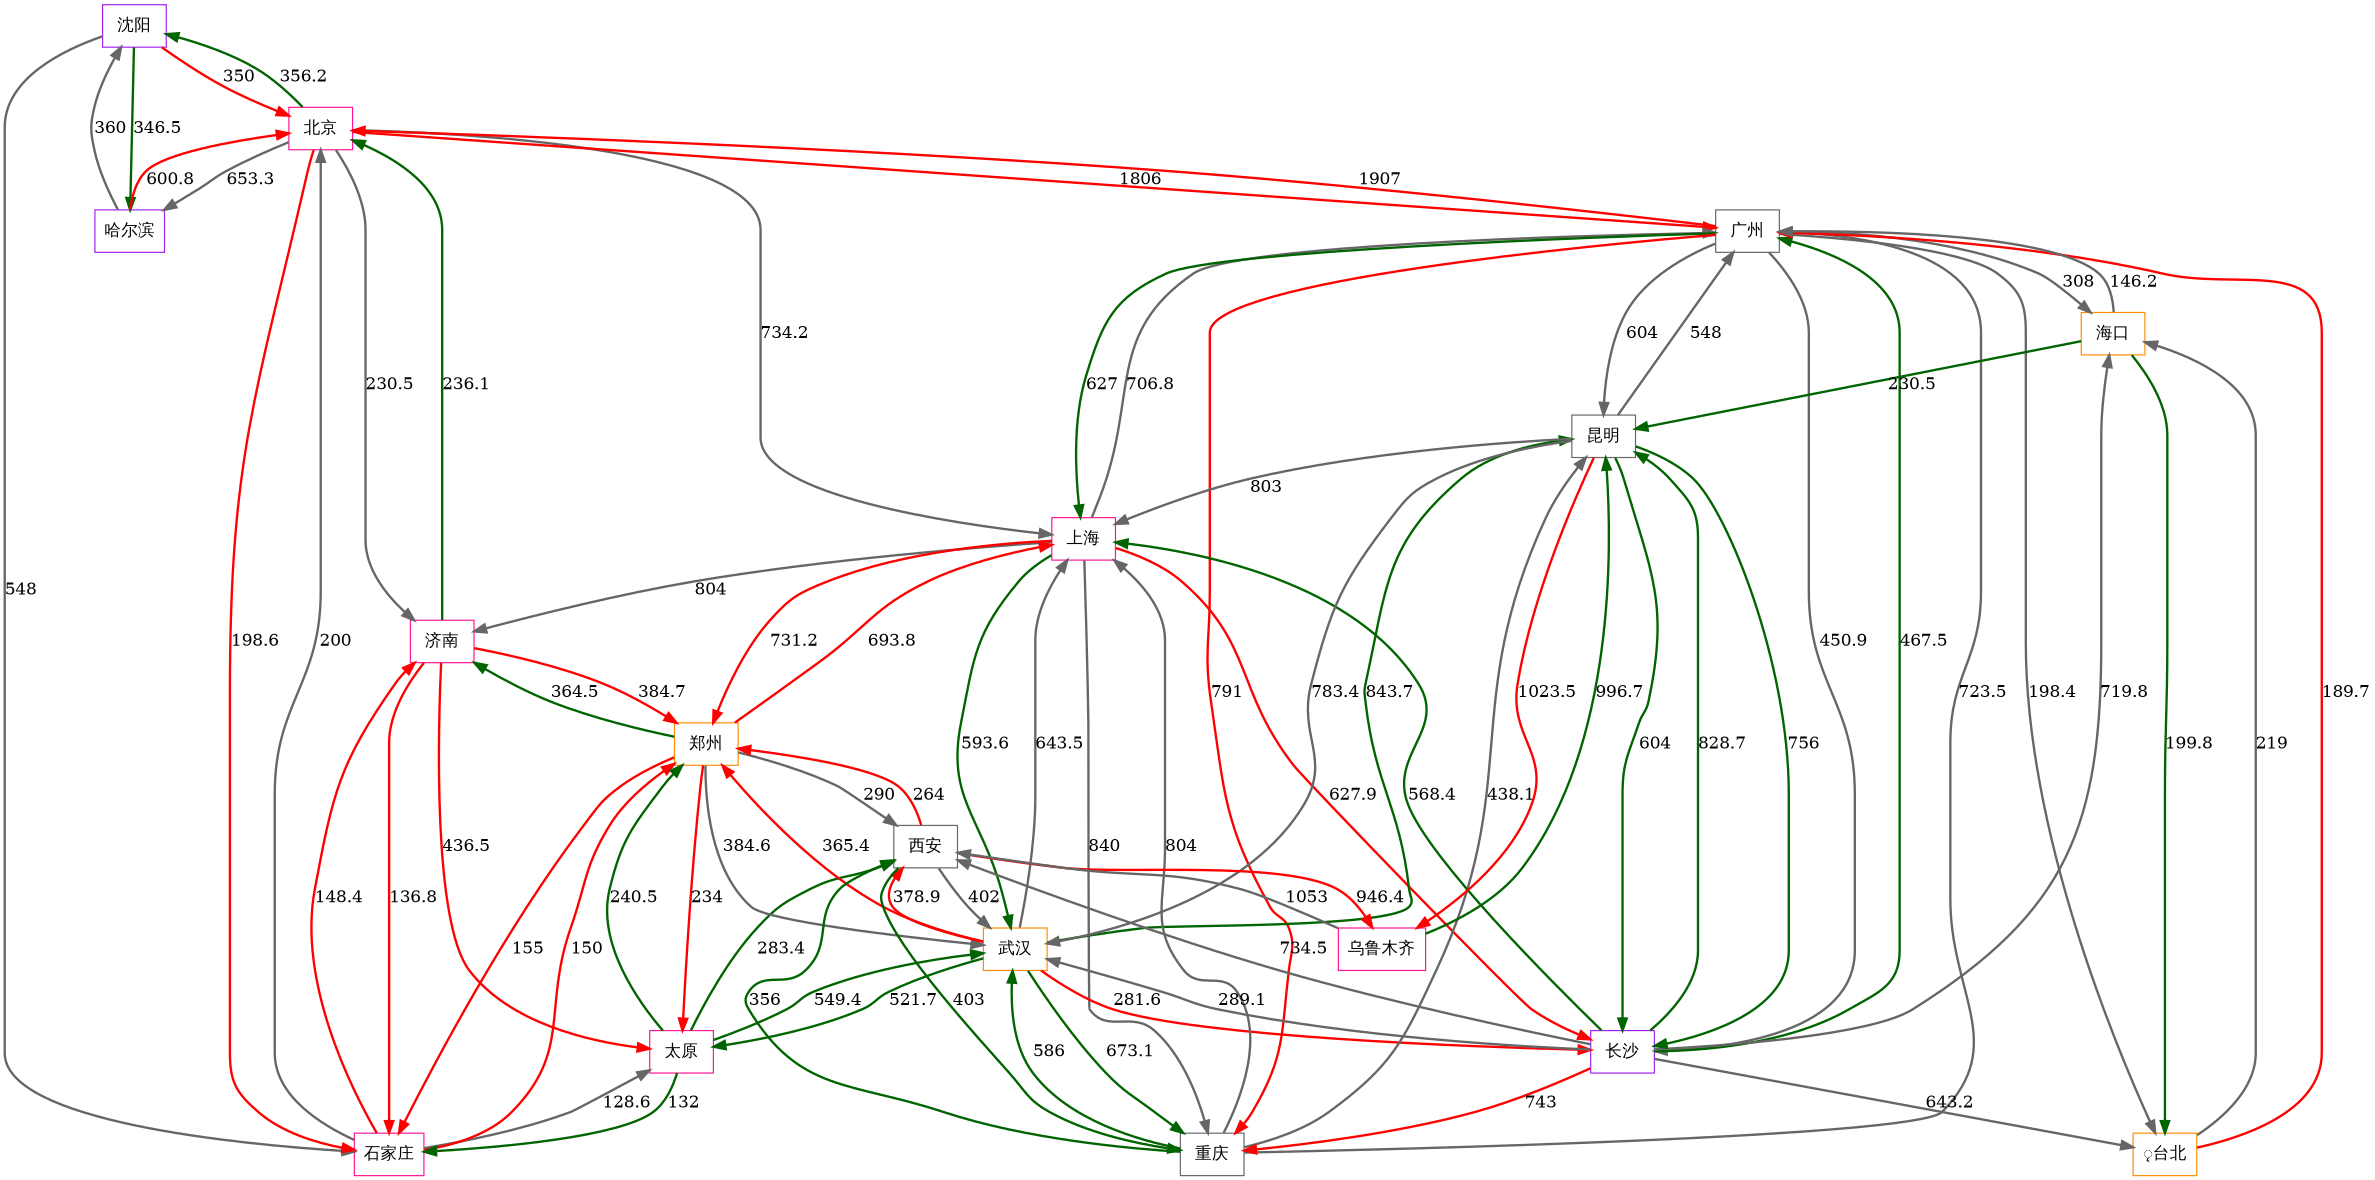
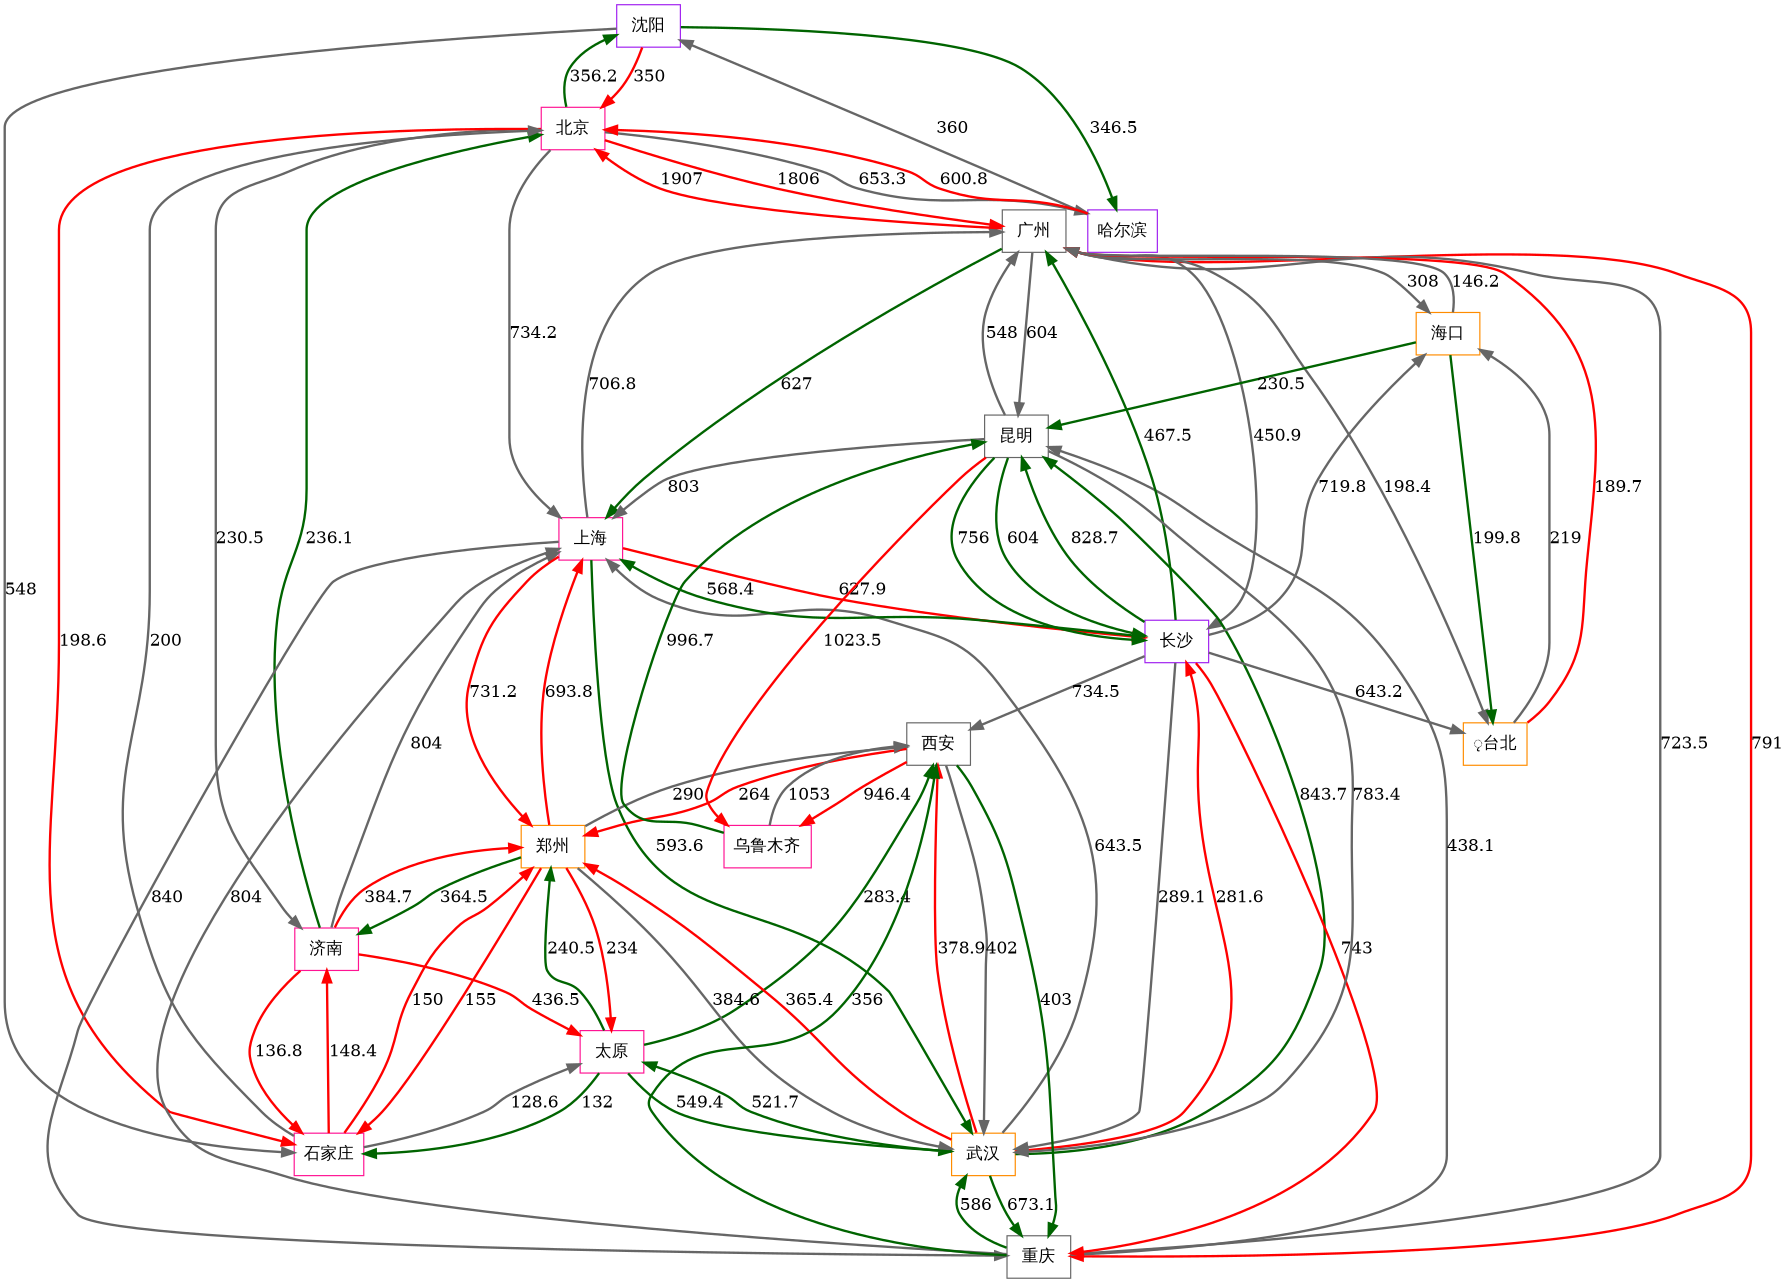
edge "上海" -> "济南": reversed
